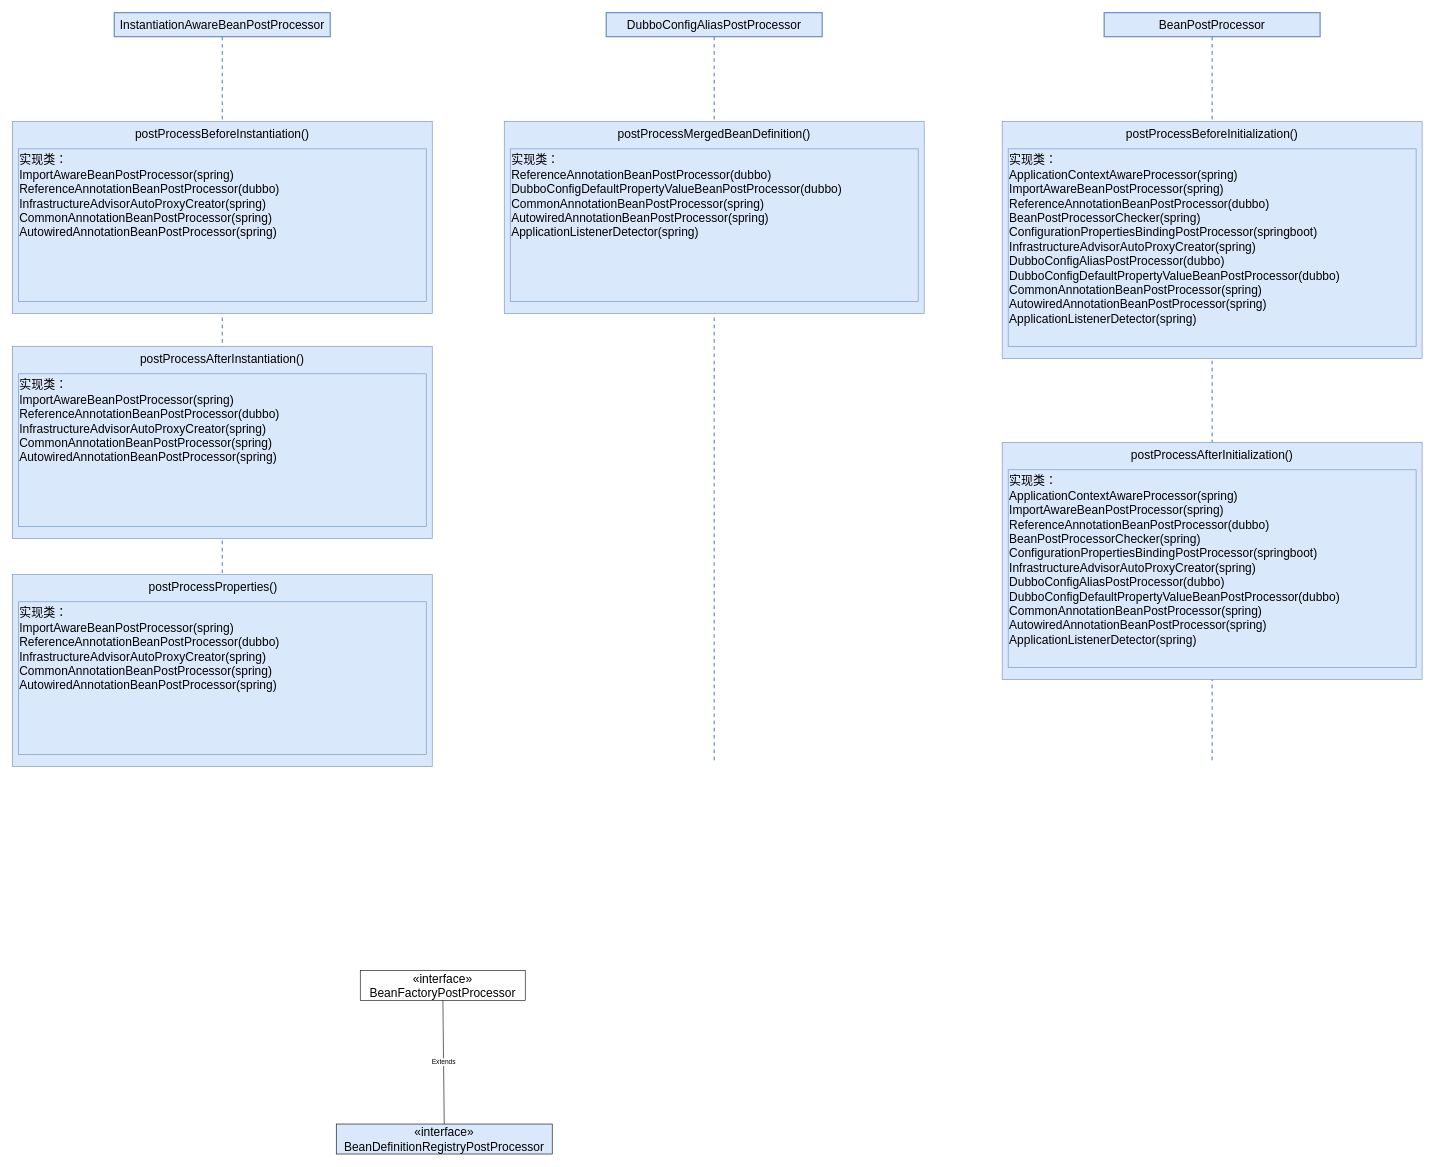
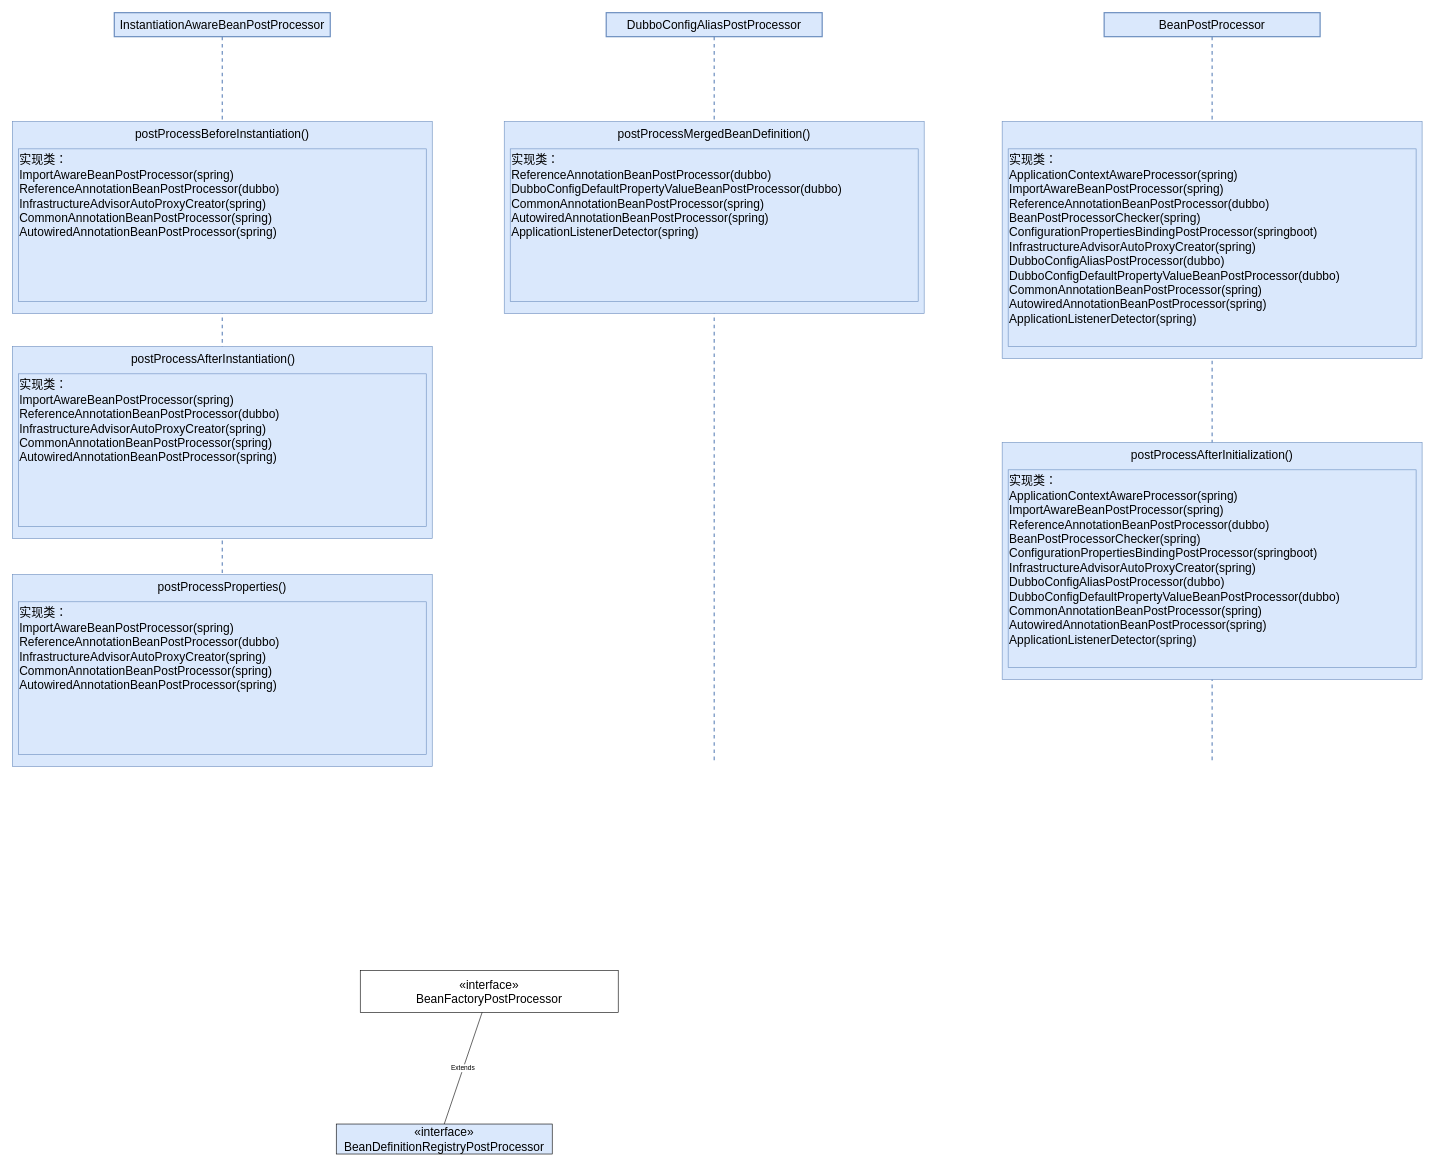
node "postProcessBeforeInitialization()": removed
node "postProcessAfterInstantiation()": moved (222, 359) -> (213, 359)
node "postProcessProperties()": moved (213, 587) -> (222, 587)
node "«interface» BeanFactoryPostProcessor": size 165x30 -> 258x42
